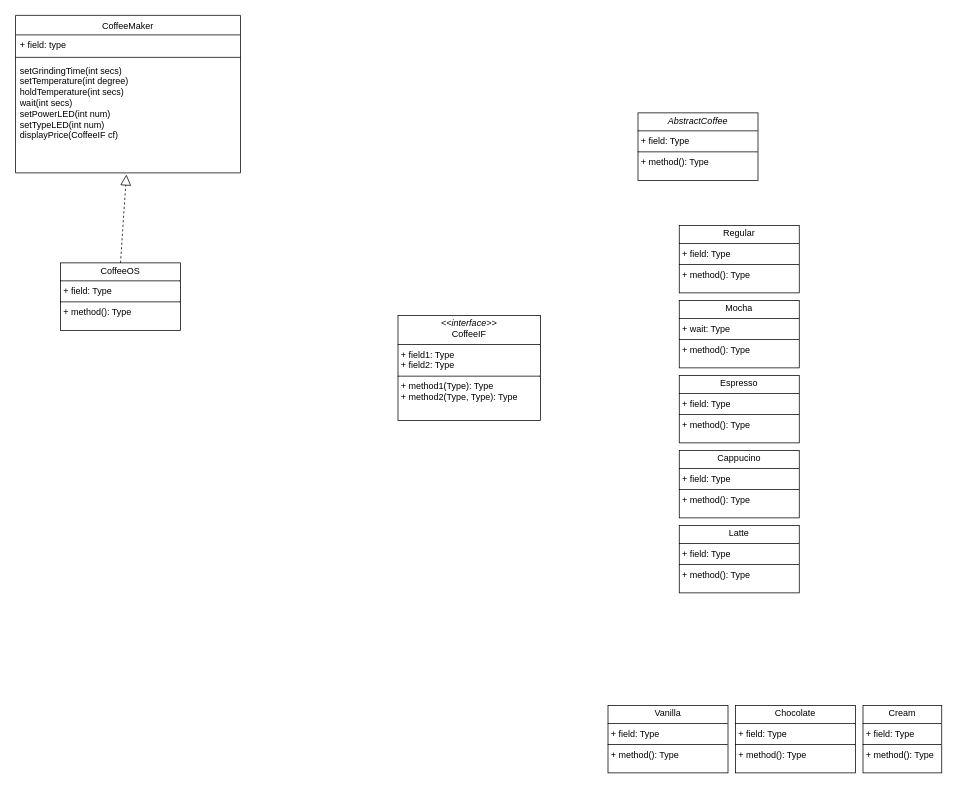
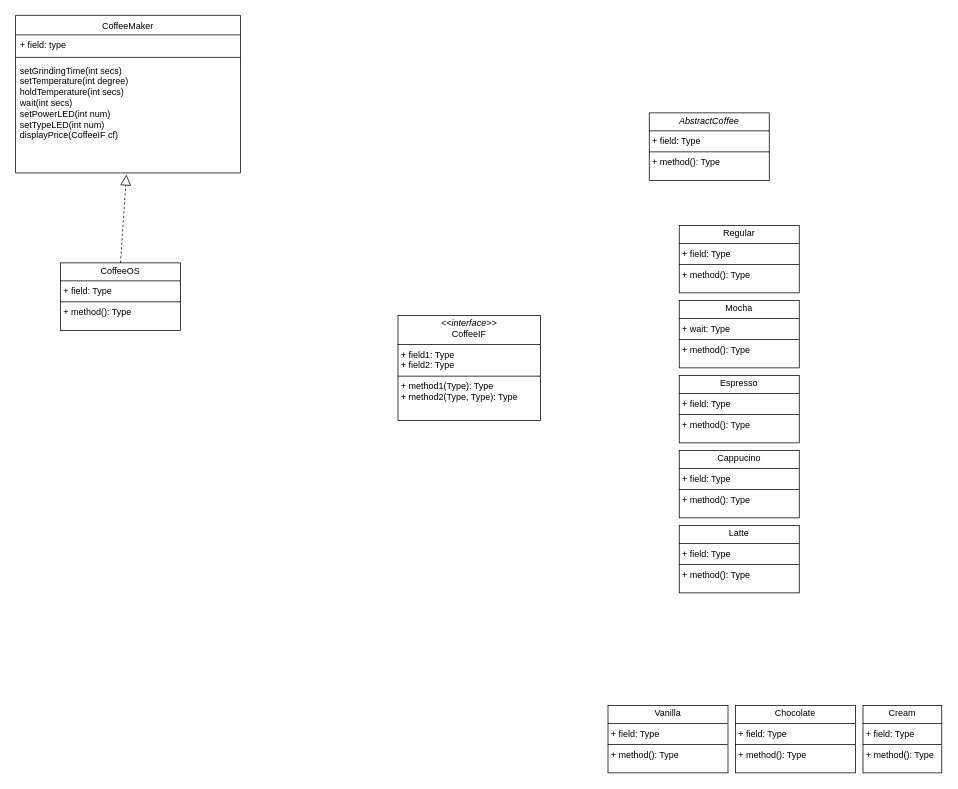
node "AbstractCoffee + field: Type + method(): Type": moved (698, 147) -> (709, 147)
